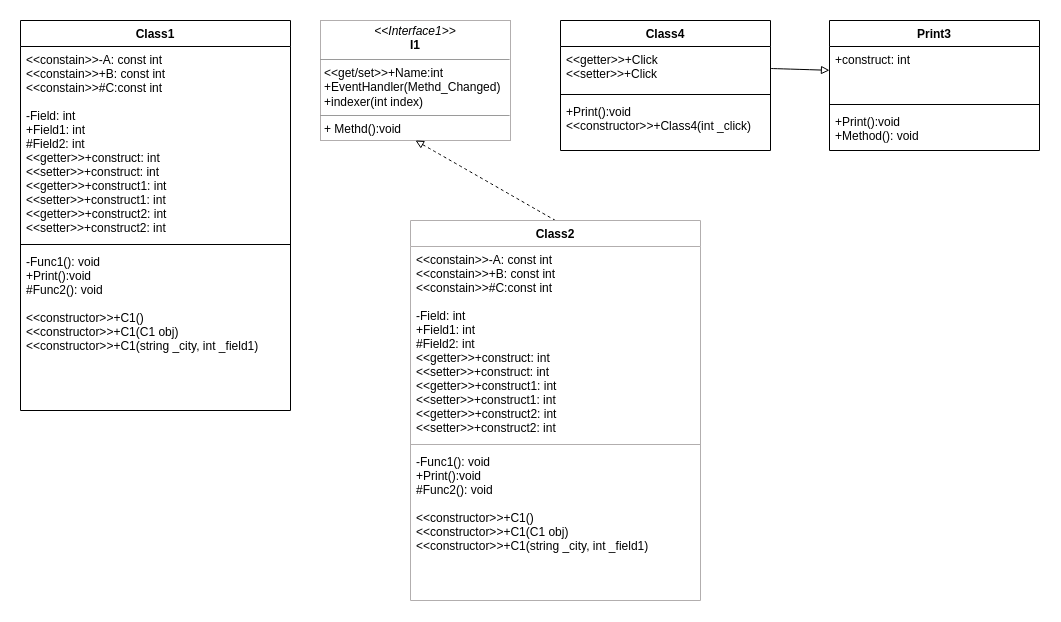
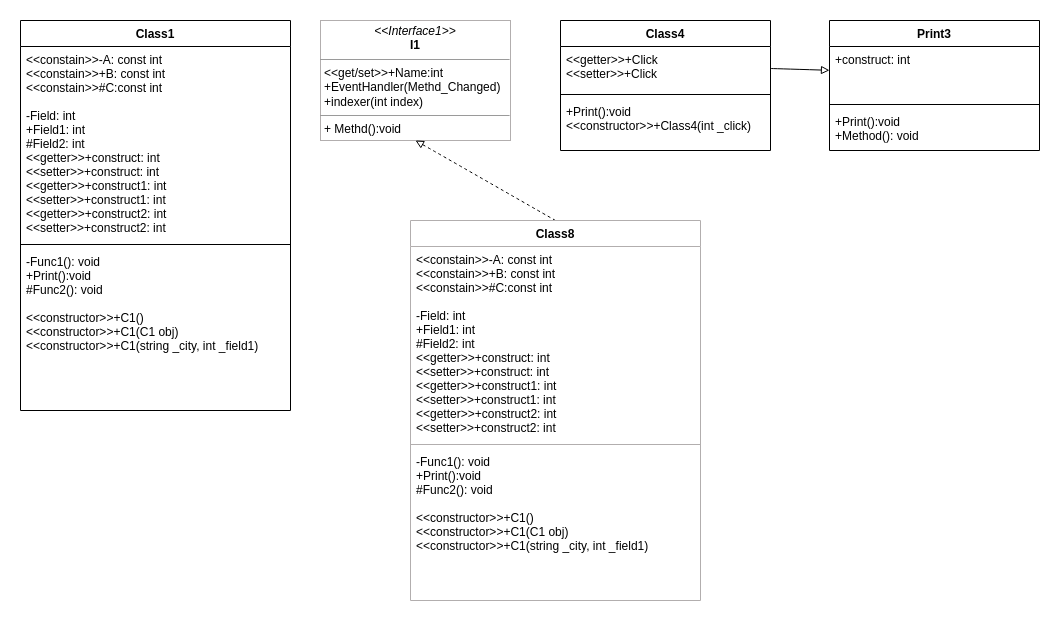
node "Class2": label "Class2" -> "Class8"
